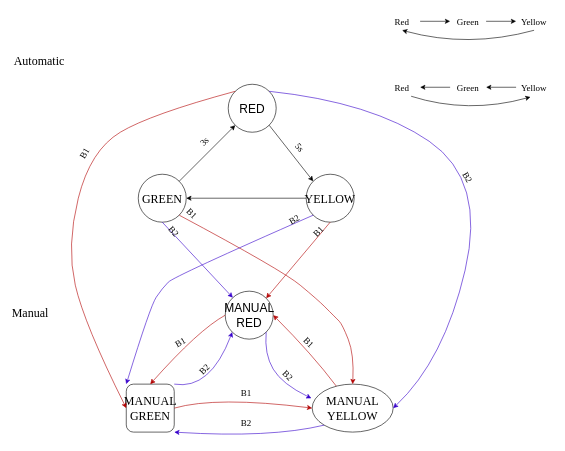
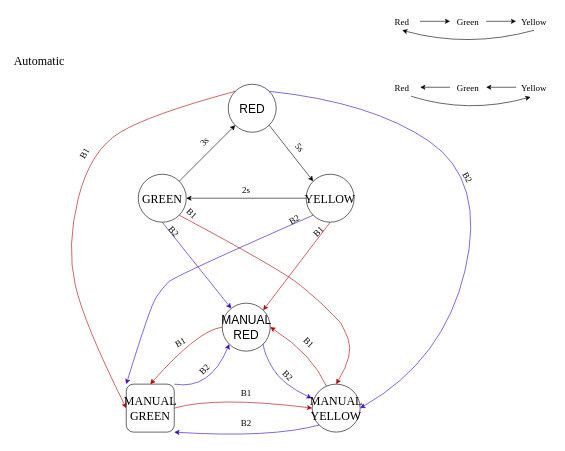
node "2s": added
node "Manual": removed
node "MANUAL RED": moved (249, 315) -> (246, 327)
node "MANUAL YELLOW": size 81x48 -> 48x48
